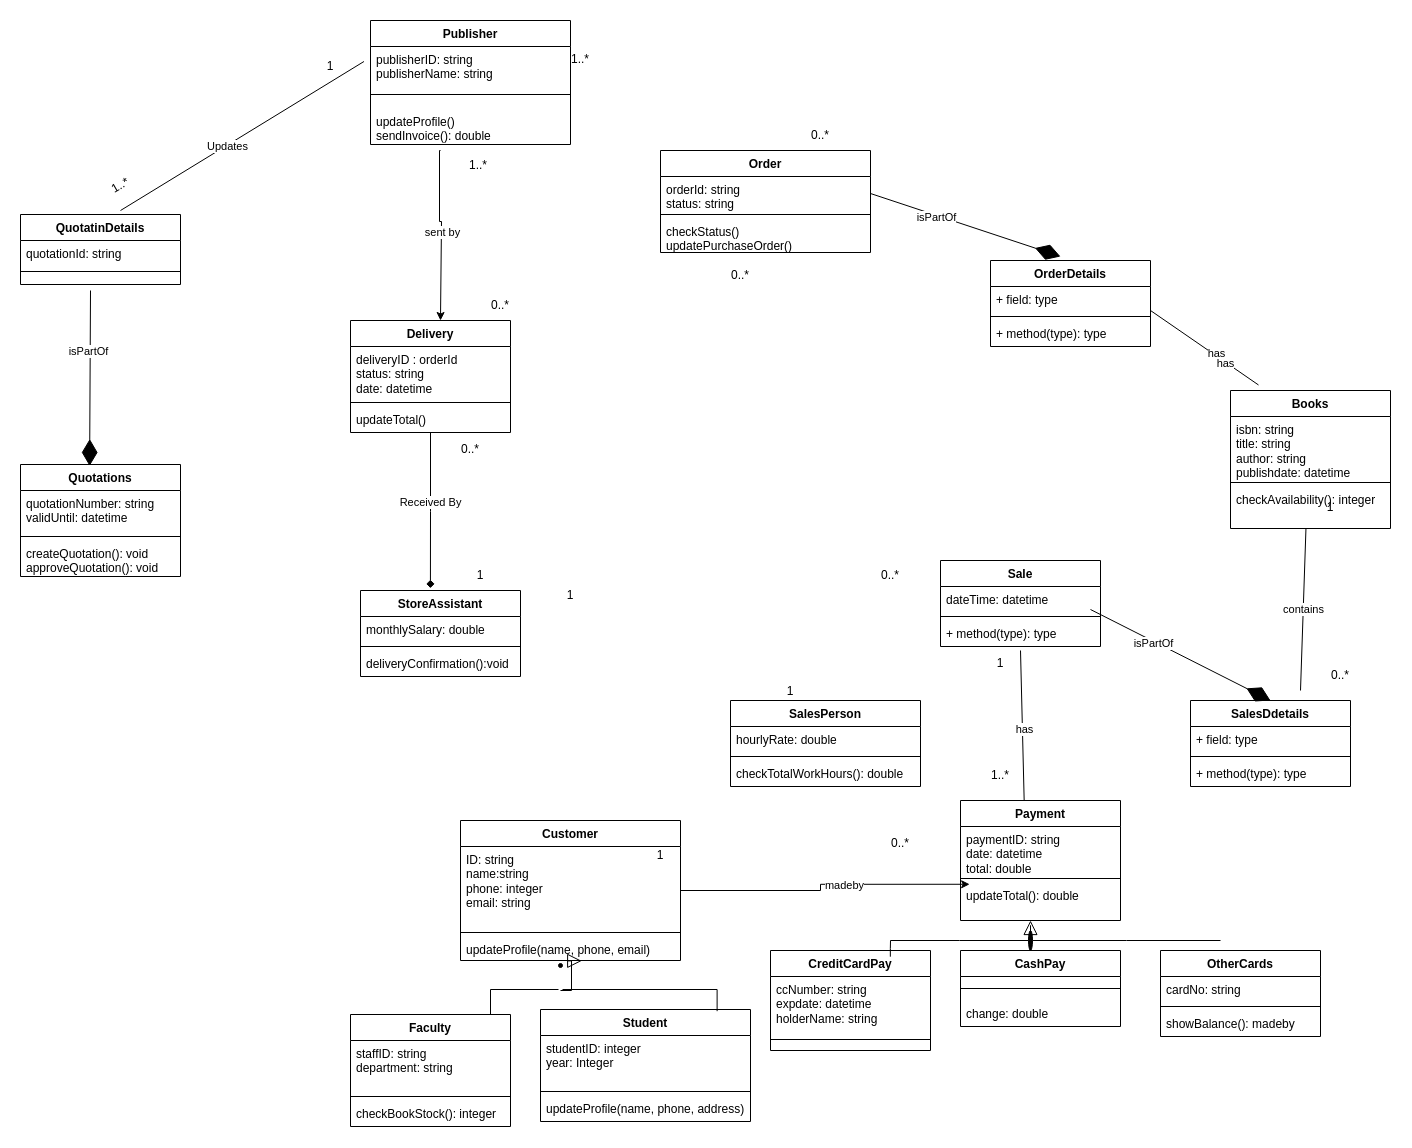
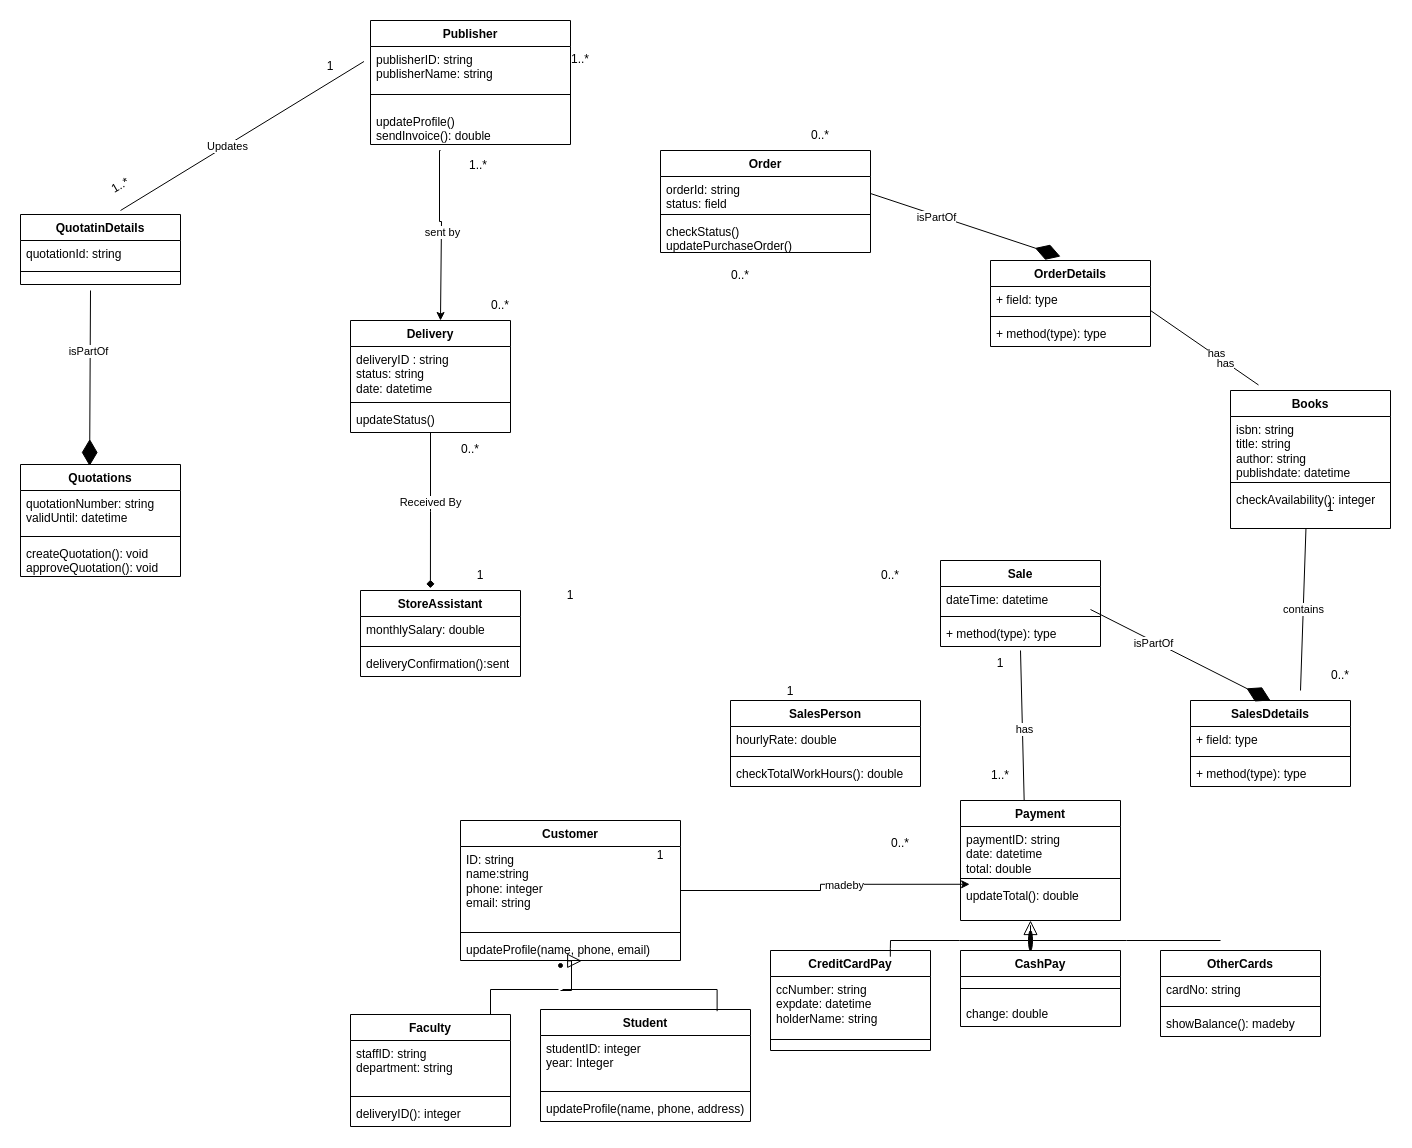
node "orderId: string status: string": label "orderId: string status: string" -> "orderId: string status: field"
node "deliveryID : orderId status: string date: datetime": label "deliveryID : orderId status: string date: datetime" -> "deliveryID : string status: string date: datetime"
node "updateTotal()": label "updateTotal()" -> "updateStatus()"
node "deliveryConfirmation():void": label "deliveryConfirmation():void" -> "deliveryConfirmation():sent"
node "checkBookStock(): integer": label "checkBookStock(): integer" -> "deliveryID(): integer"
